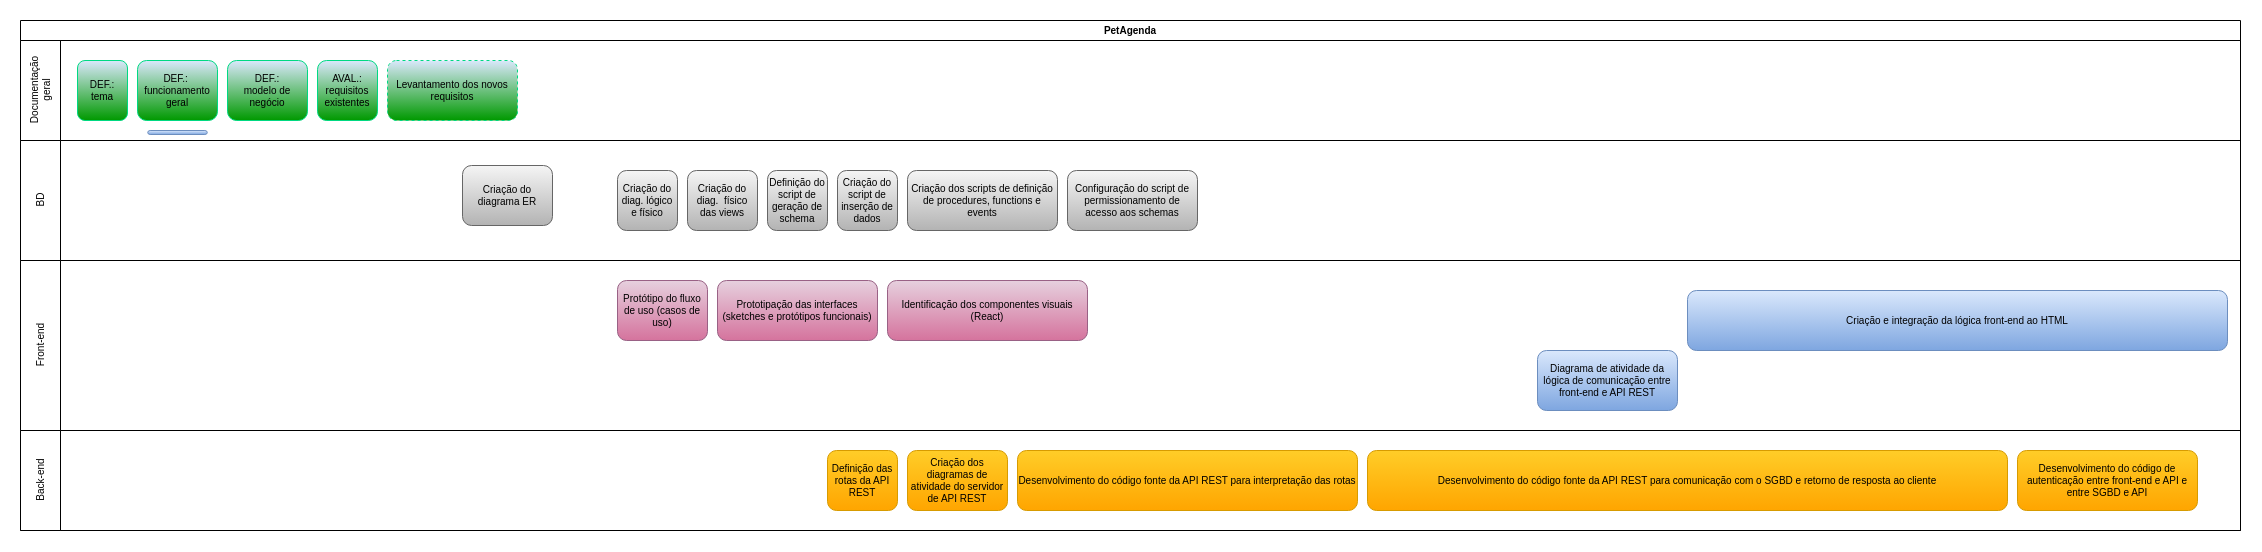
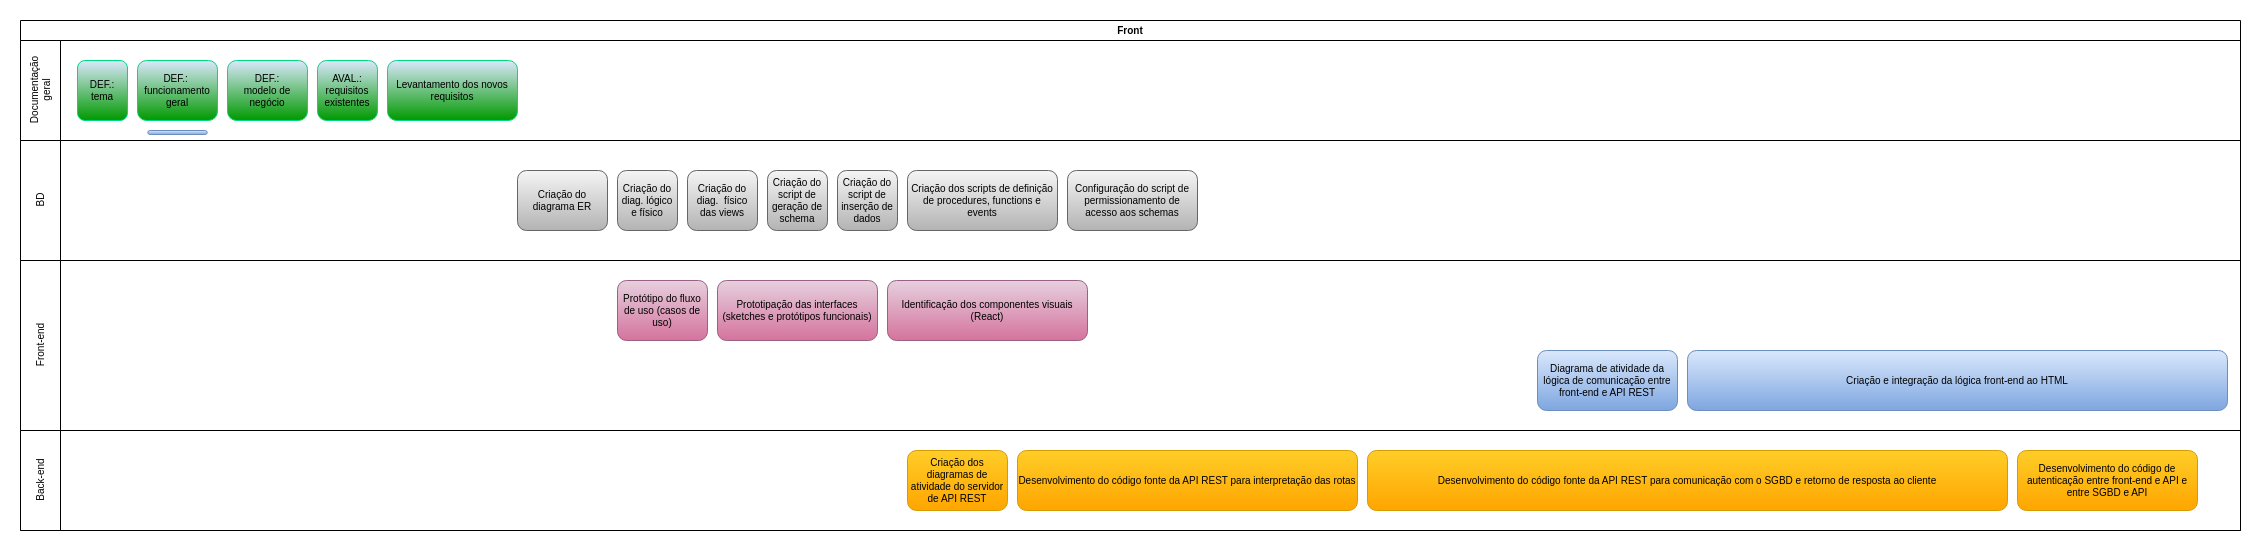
node "PetAgenda": label "PetAgenda" -> "Front"
node "Levantamento dos novos requisitos": style dashed -> solid
node "Criação do diagrama ER": moved (508, 196) -> (563, 201)
node "Definição do script de geração de schema": label "Definição do script de geração de schema" -> "Criação do script de geração de schema"
node "Criação e integração da lógica front-end ao HTML": moved (1958, 321) -> (1958, 381)
node "Definição das rotas da API REST": removed
